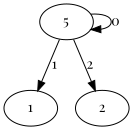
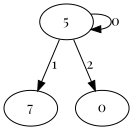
node "1": label "1" -> "7"
node "2": label "2" -> "0"
